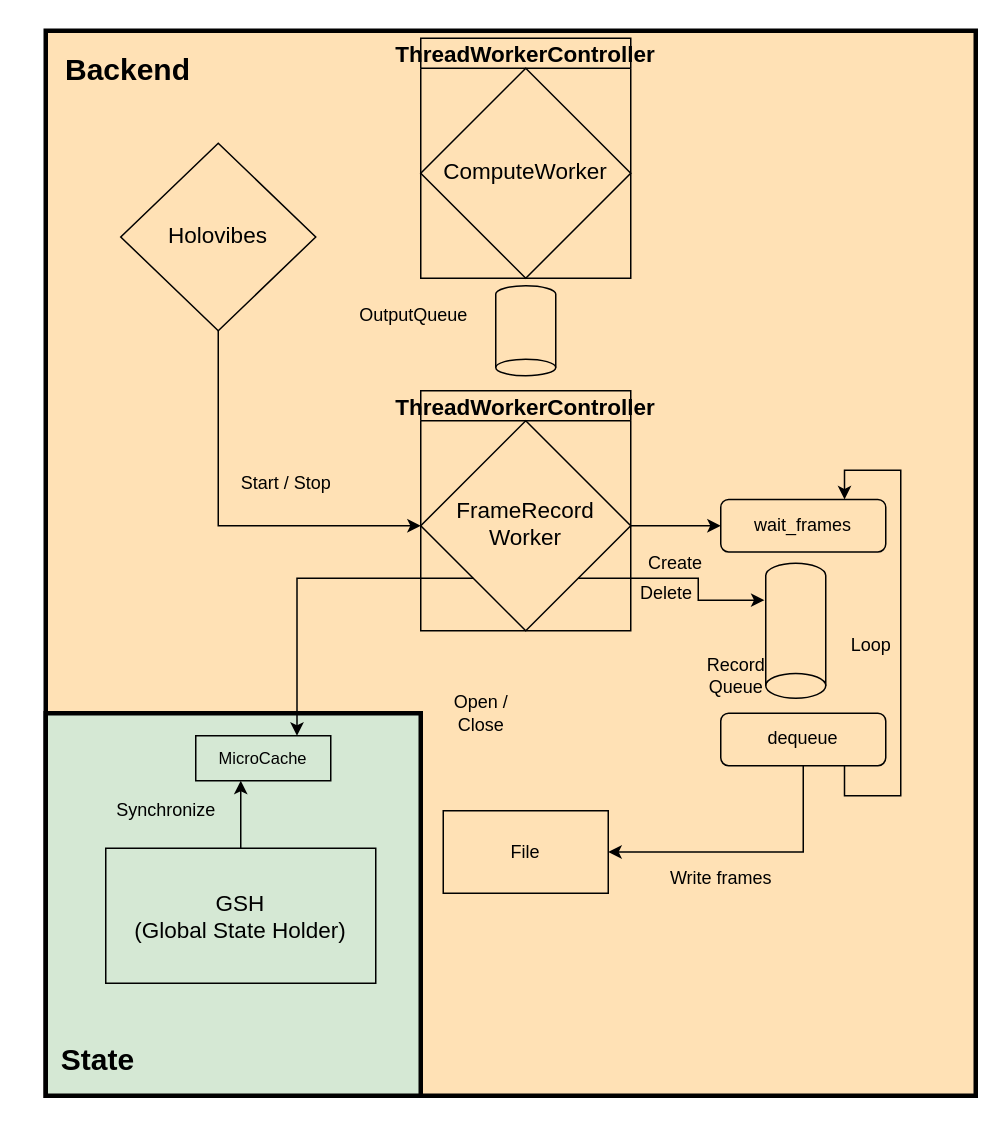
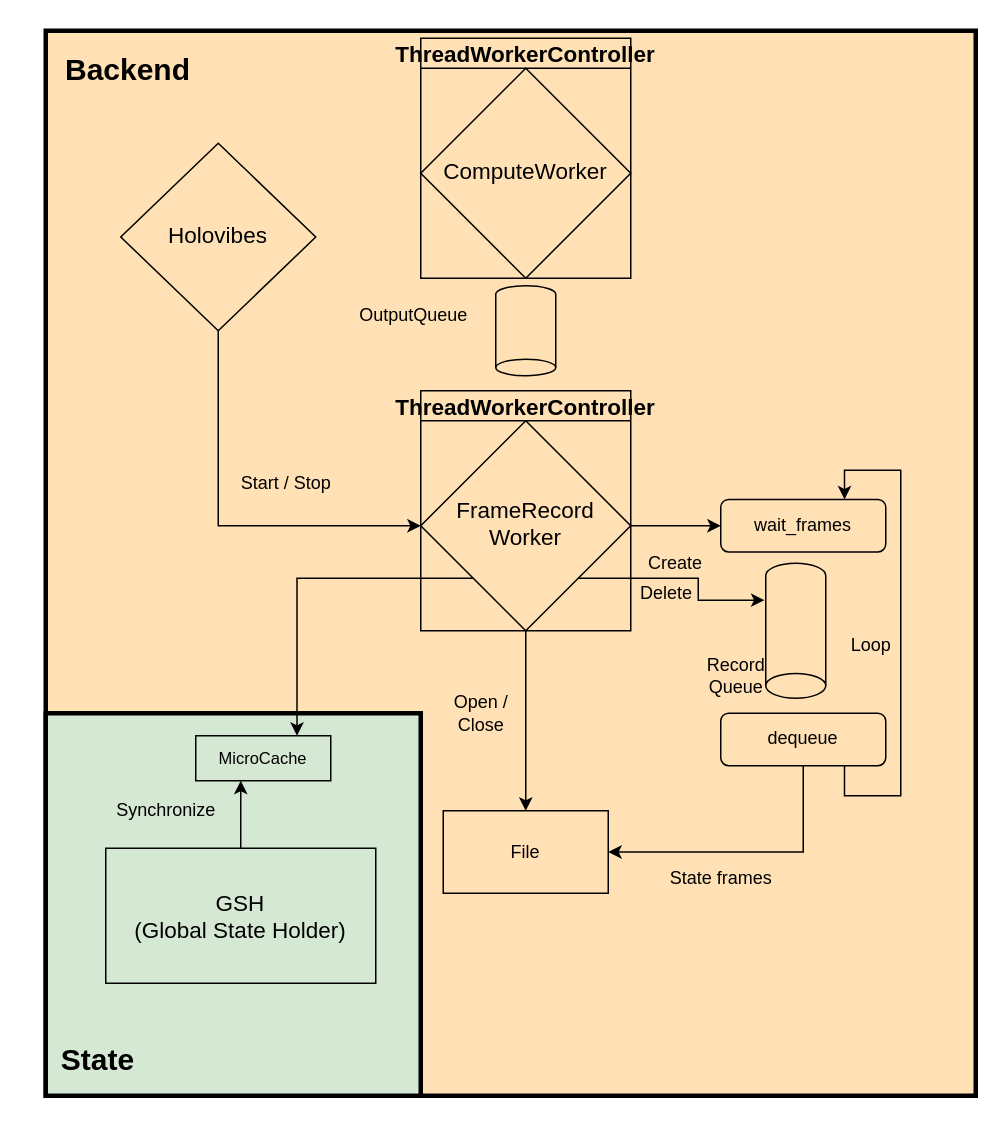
edge "FrameRecord Worker" -> "File": added
node "Write frames": label "Write frames" -> "State frames"
